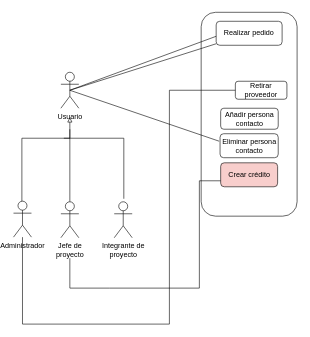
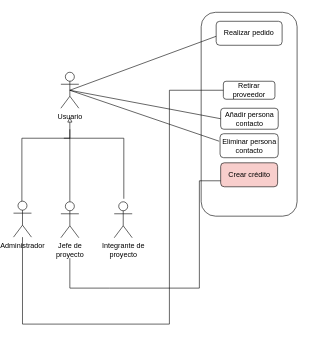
edge "Realizar pedido" -- "Usuario": now "Añadir persona contacto" -- "Usuario"
node "Retirar proveedor": moved (261, 90) -> (249, 90)
